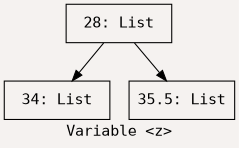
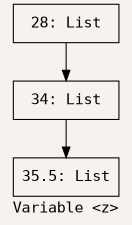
edge "28: List" -> "35.5: List": now "34: List" -> "35.5: List"
